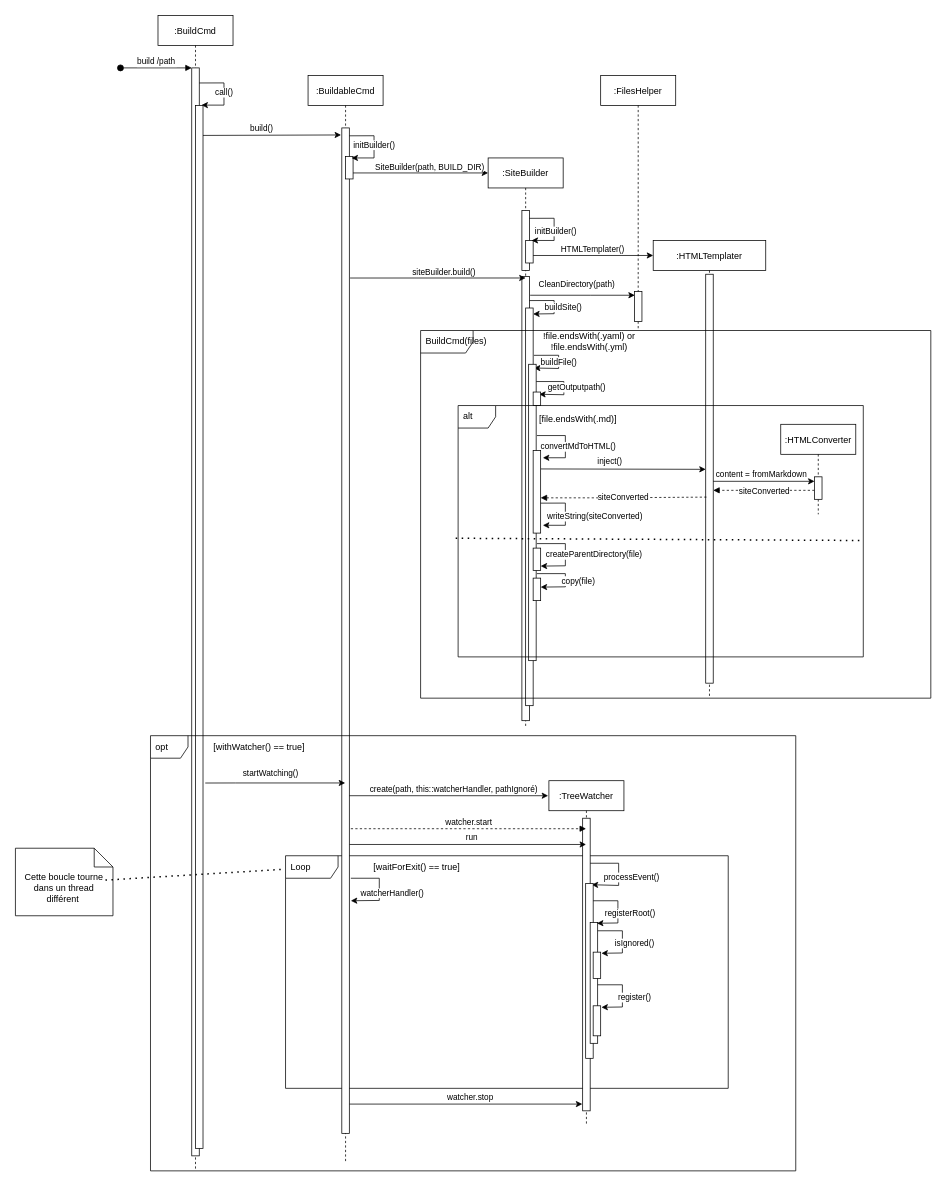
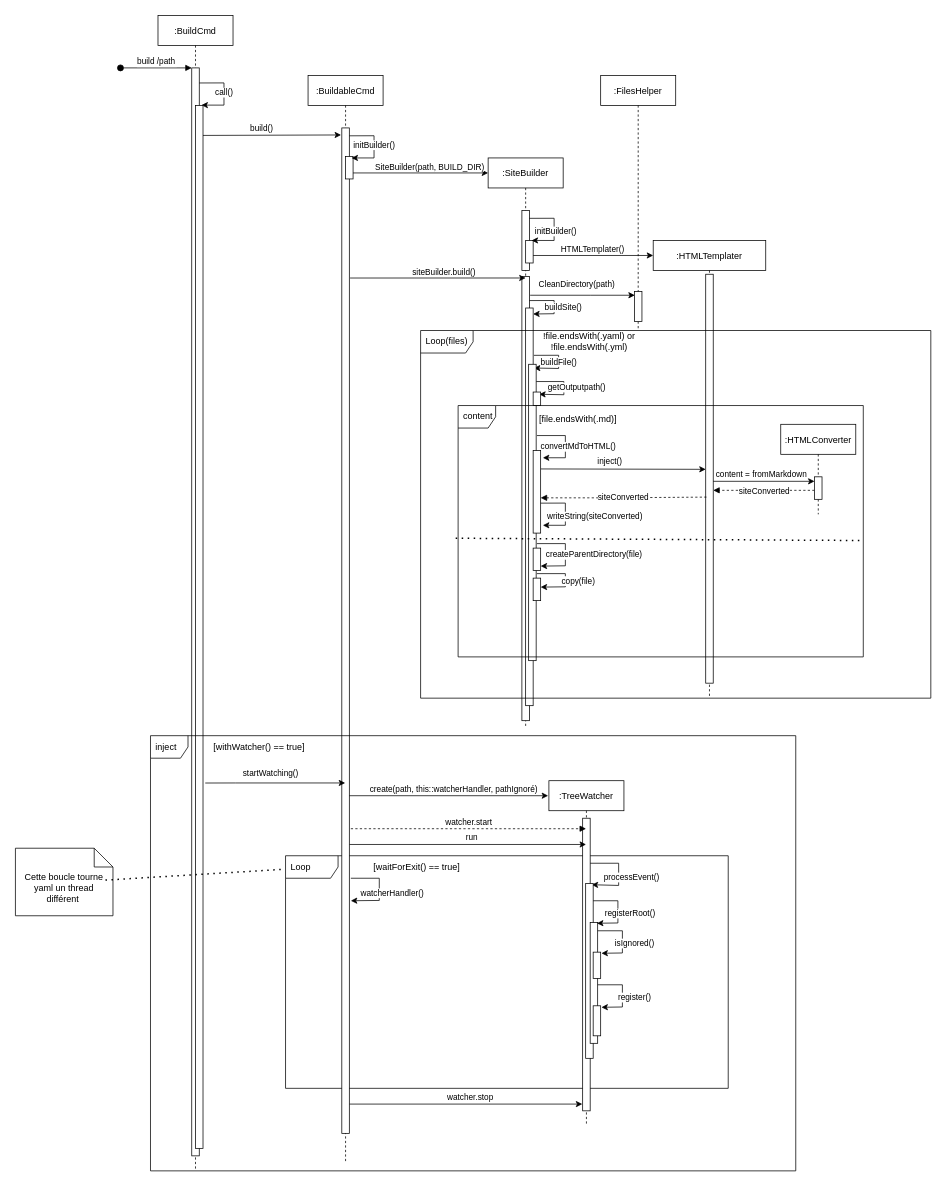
node "BuildCmd(files)": label "BuildCmd(files)" -> "Loop(files)"
node "alt": label "alt" -> "content"
node "opt": label "opt" -> "inject"
node "Cette boucle tourne dans un thread différent": label "Cette boucle tourne dans un thread différent" -> "Cette boucle tourne yaml un thread différent"
